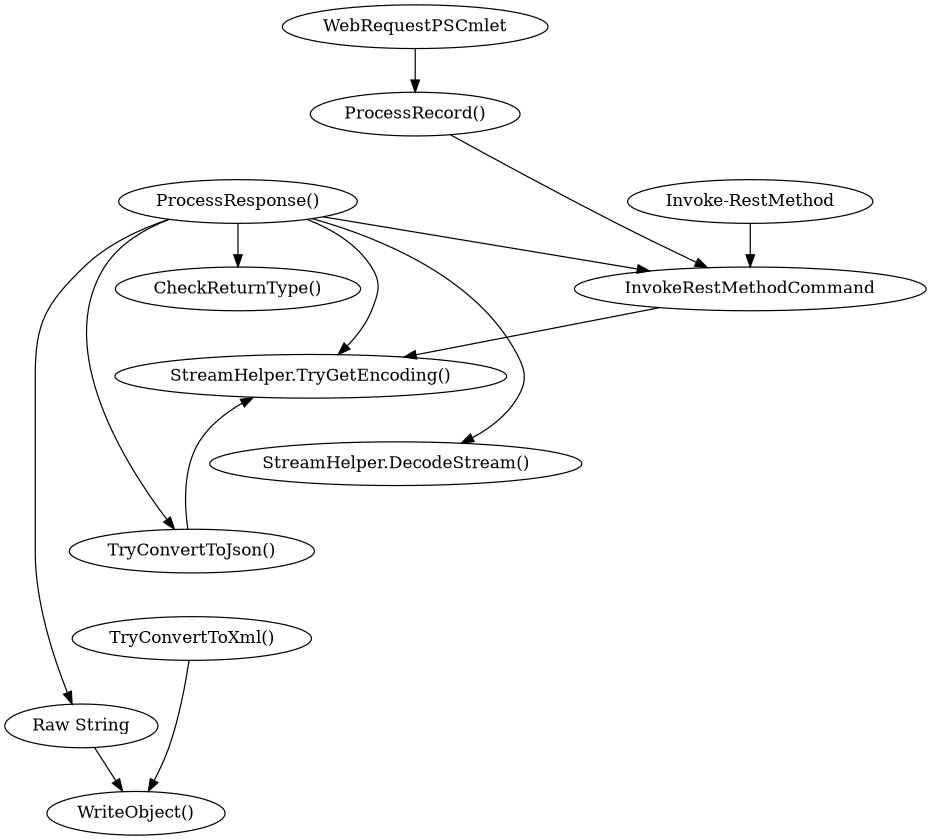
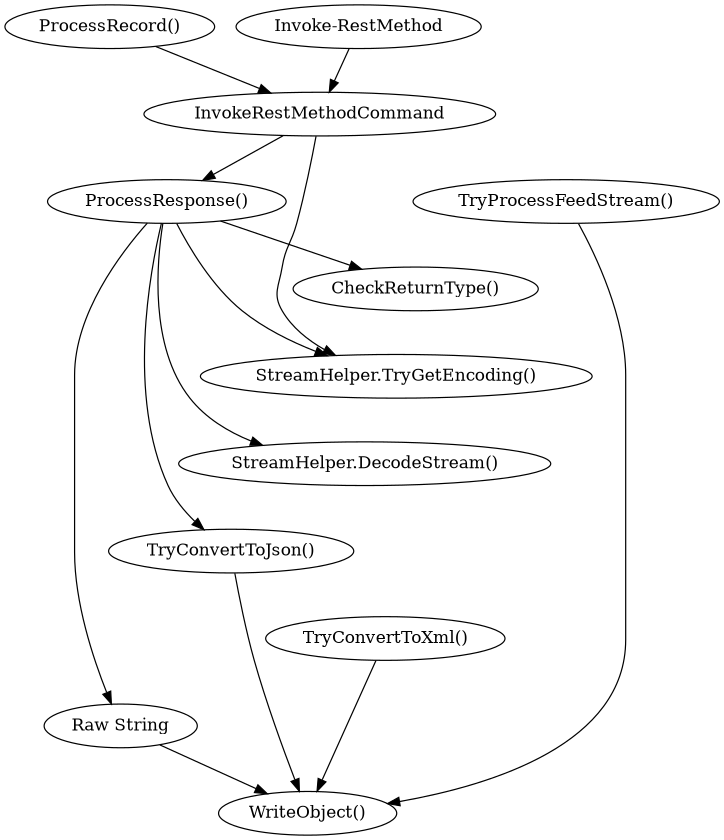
node "WebRequestPSCmlet": removed
node "TryProcessFeedStream()": added
edge "ProcessResponse()" -> "InvokeRestMethodCommand": reversed
edge "TryConvertToJson()" -> "StreamHelper.TryGetEncoding()": now "TryConvertToJson()" -> "WriteObject()"
